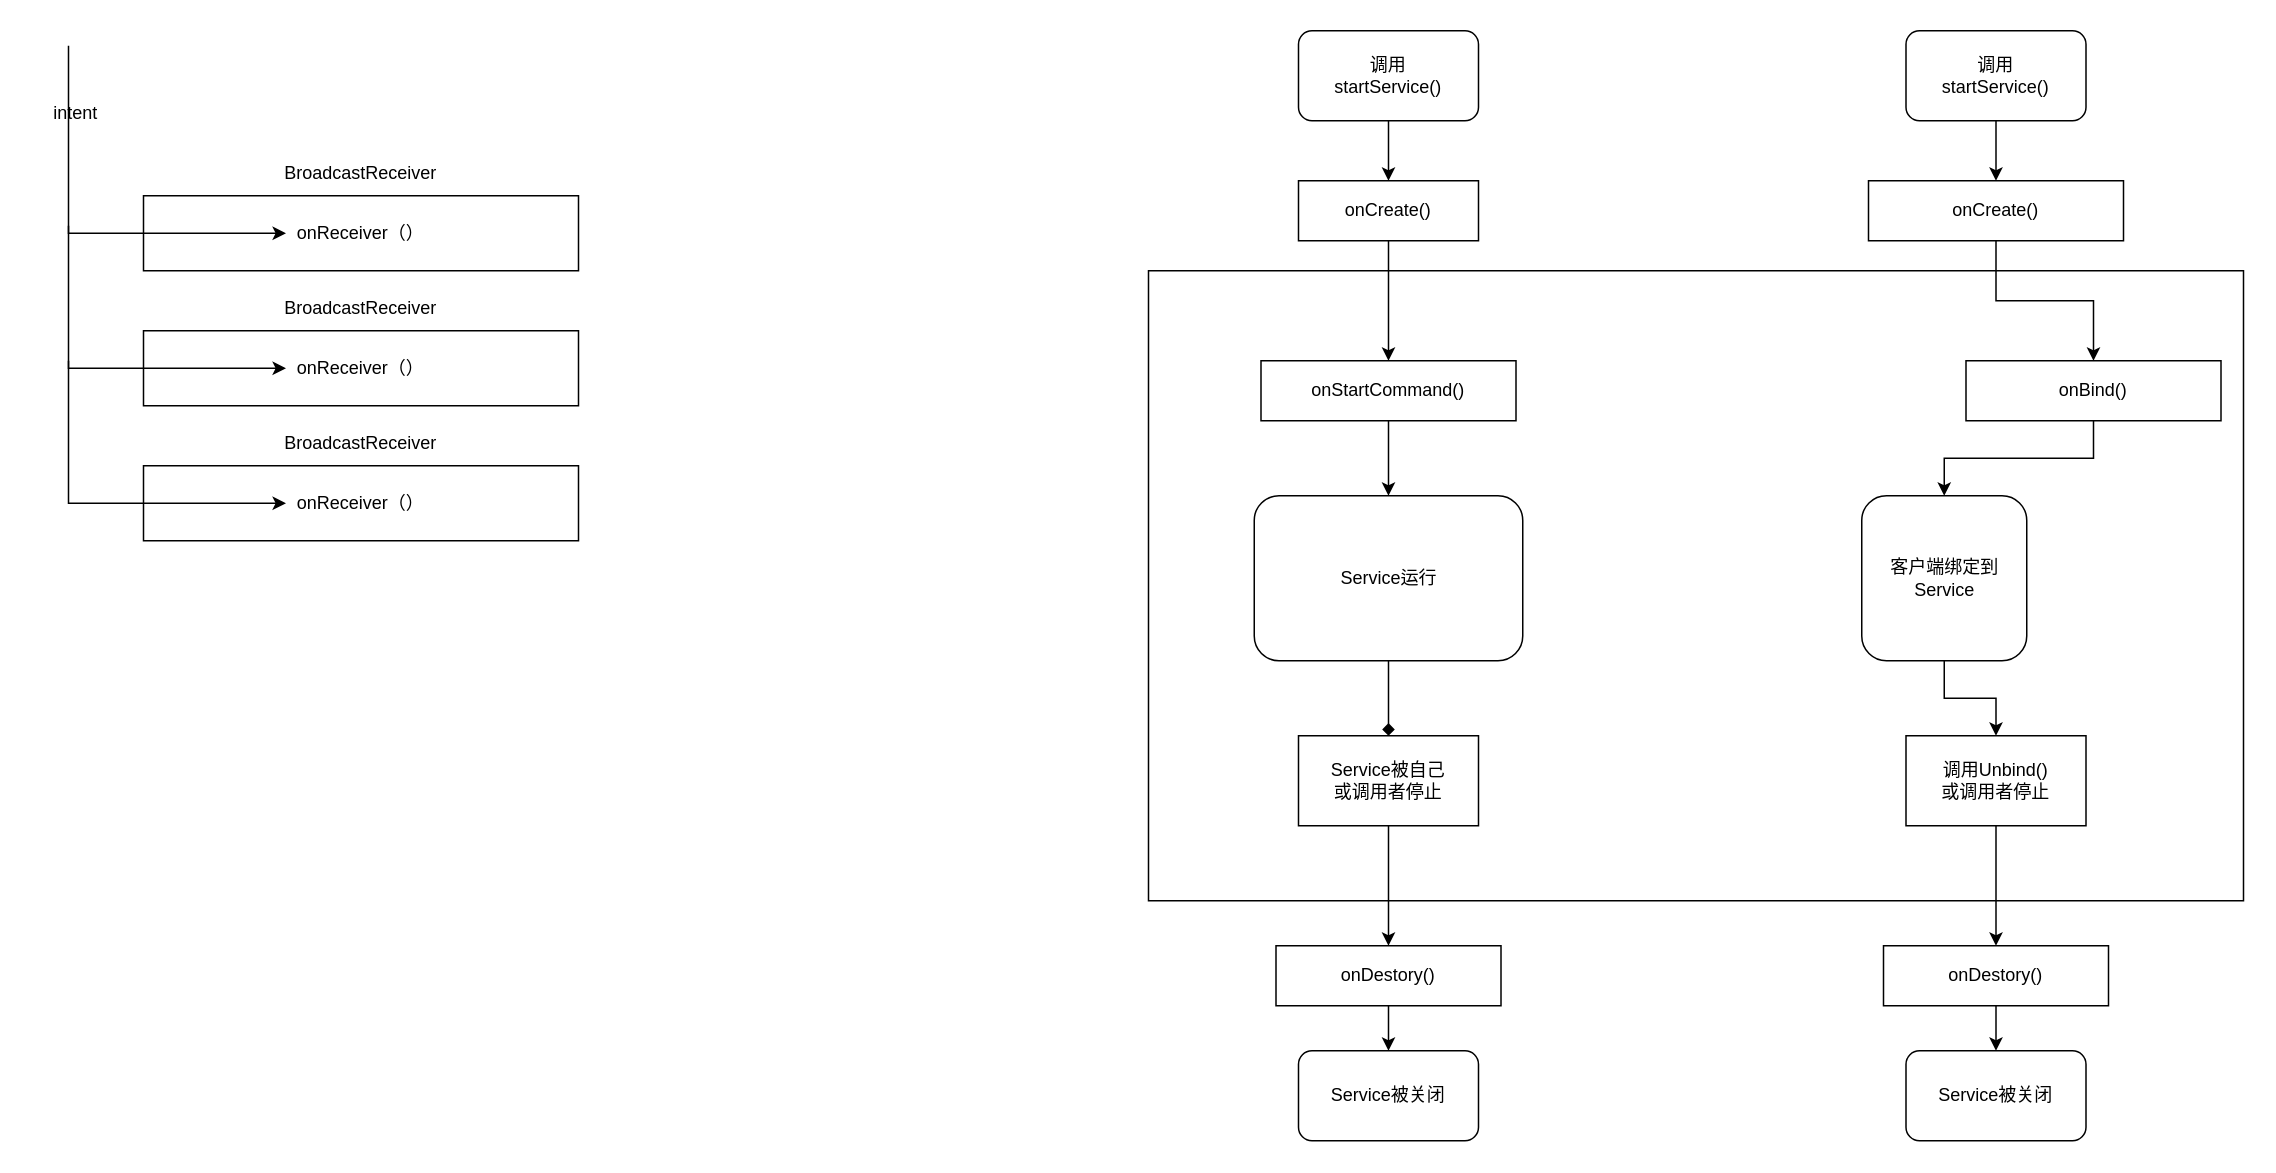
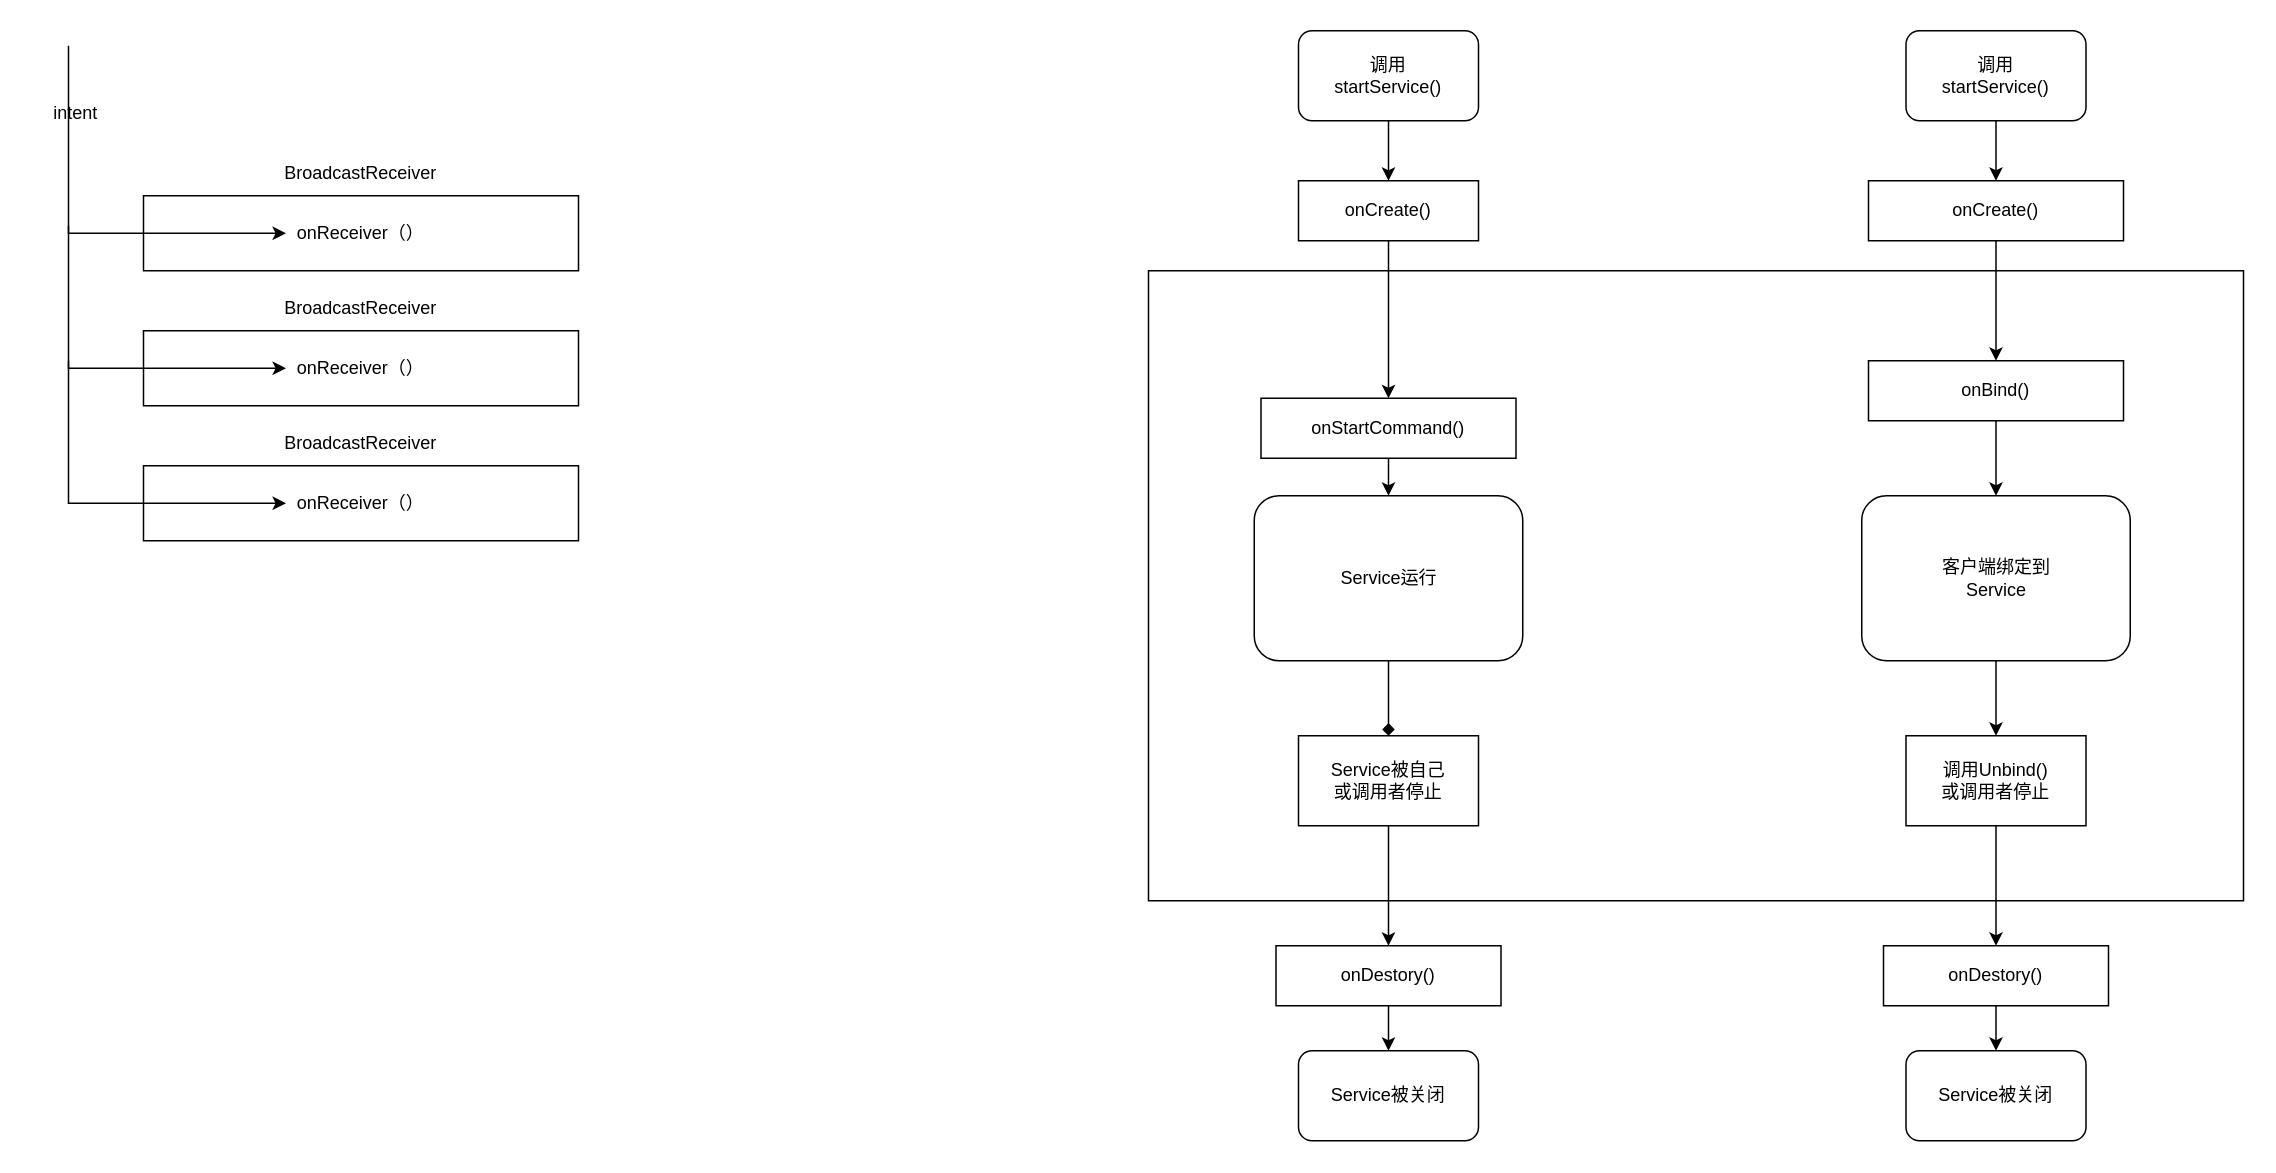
node "onStartCommand()": moved (1388, 391) -> (1388, 428)
node "onBind()": moved (2093, 391) -> (1996, 391)
node "客户端绑定到 Service": size 165x165 -> 269x165
